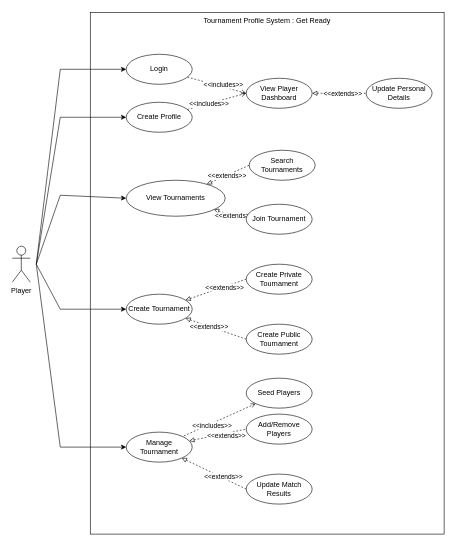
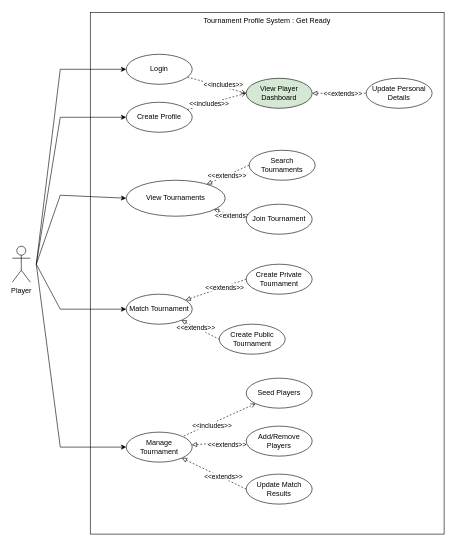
node "View Player Dashboard": fillcolor #ffffff -> #d5e8d4
node "Create Tournament": label "Create Tournament" -> "Match Tournament"
node "Create Public Tournament": moved (279, 339) -> (252, 339)
node "Add/Remove Players": moved (279, 429) -> (279, 441)
